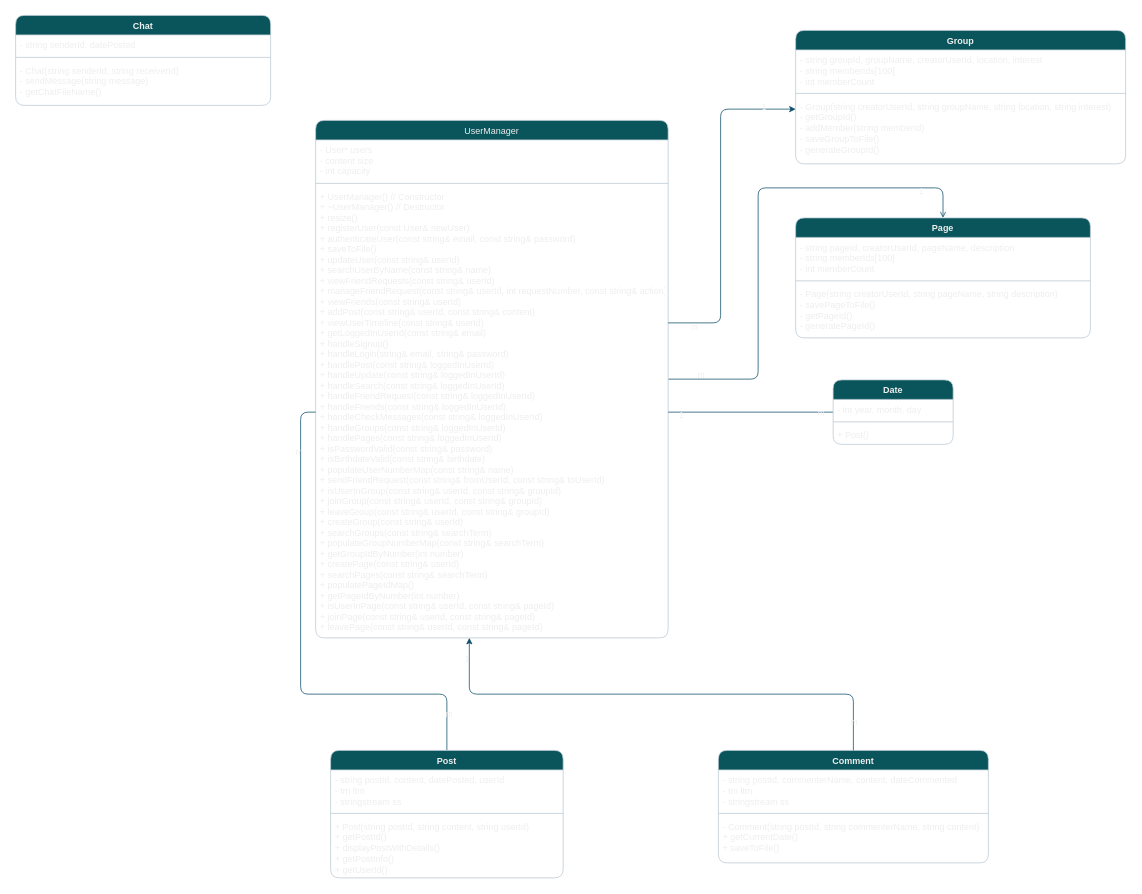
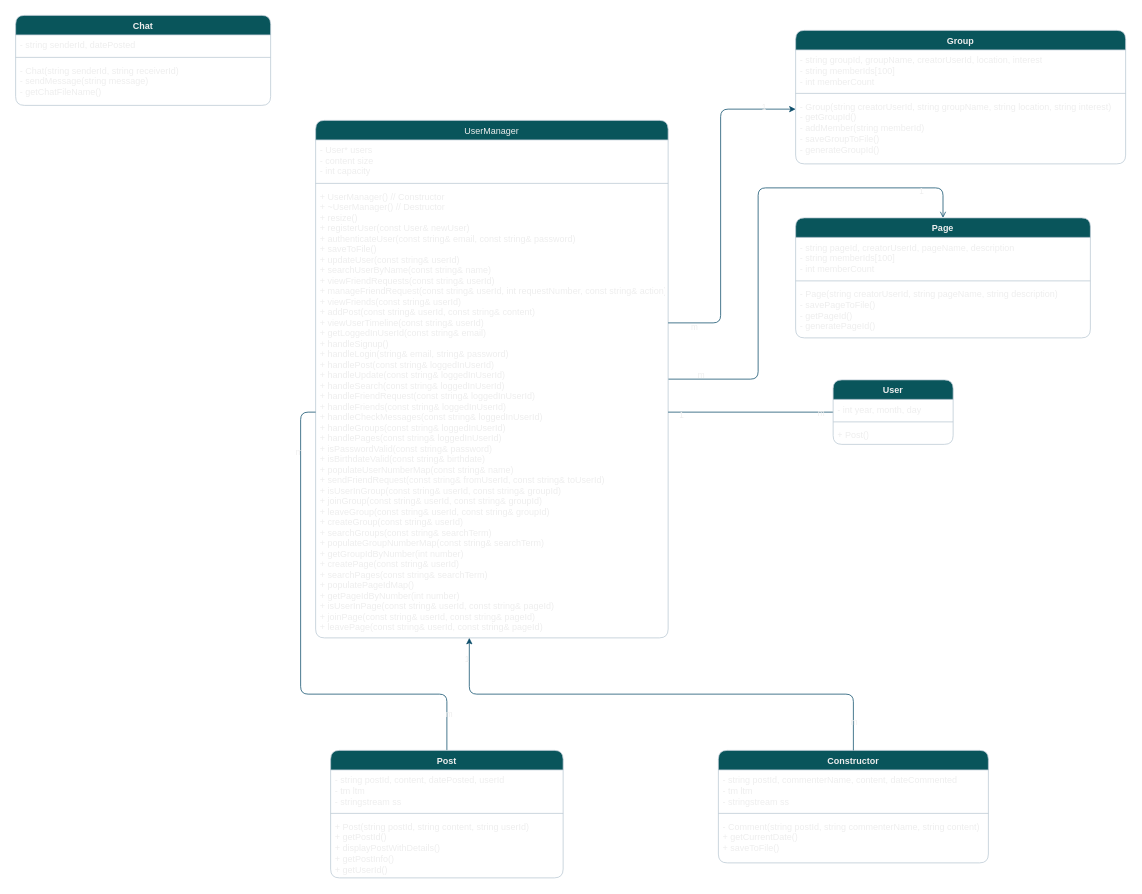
node "Date": label "Date" -> "User"
node "Comment": label "Comment" -> "Constructor"
